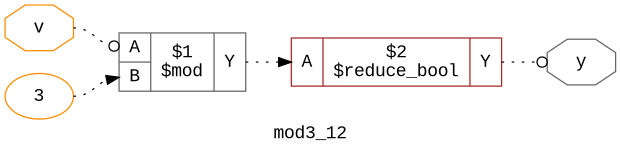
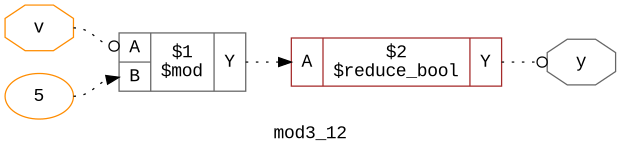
node "3": label "3" -> "5"
